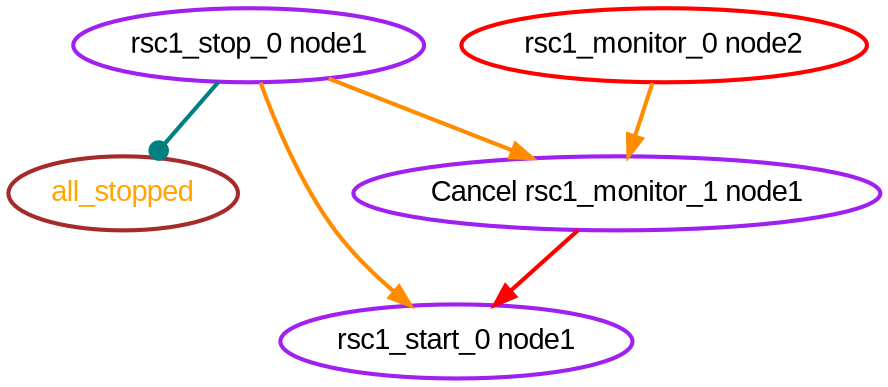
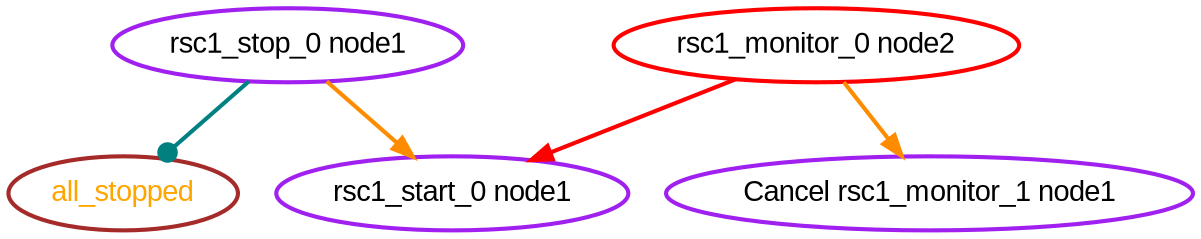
edge "rsc1_stop_0 node1" -> "Cancel rsc1_monitor_1 node1": removed
edge "Cancel rsc1_monitor_1 node1" -> "rsc1_start_0 node1": now "rsc1_monitor_0 node2" -> "rsc1_start_0 node1"
